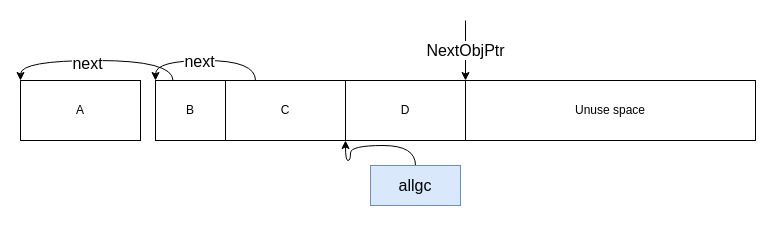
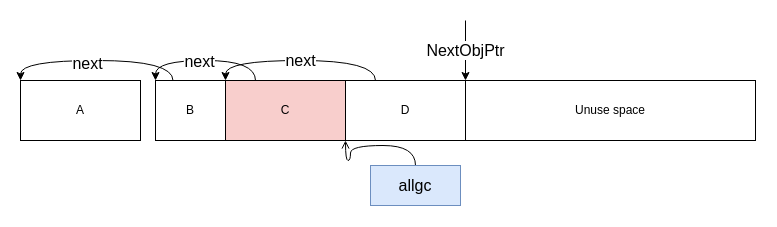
edge "D" -> "C": added, label "next"
node "C": fillcolor #ffffff -> #f8cecc
edge "allgc" -> "D": arrowhead classic -> open
